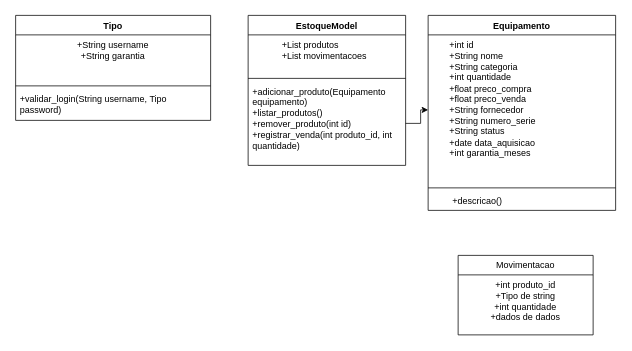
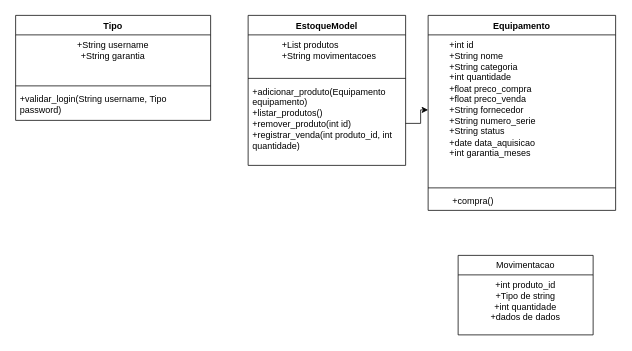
node "+List produtos +List movimentacoes": label "+List produtos +List movimentacoes" -> "+List produtos +String movimentacoes"
node "+descricao()": label "+descricao()" -> "+compra()"
